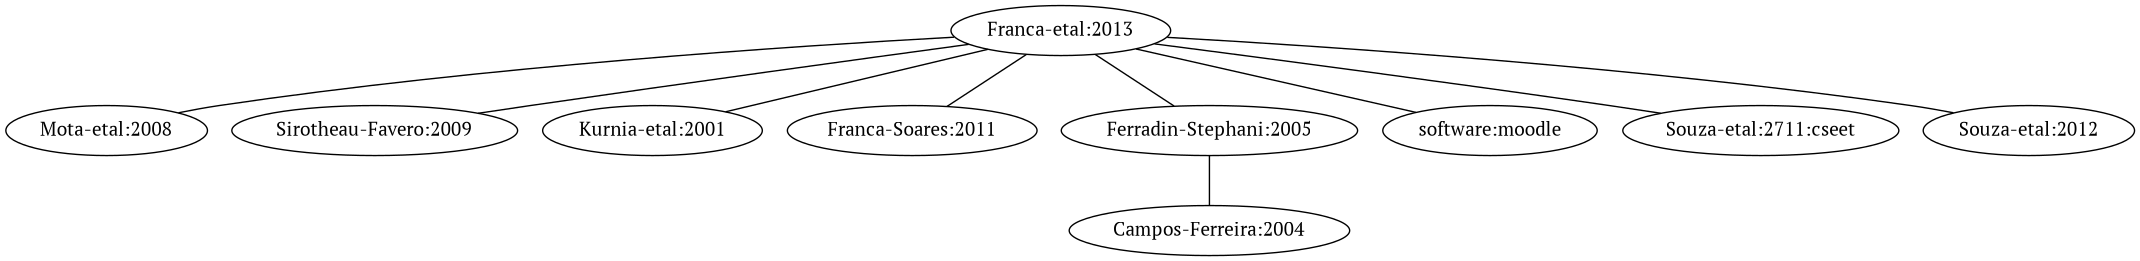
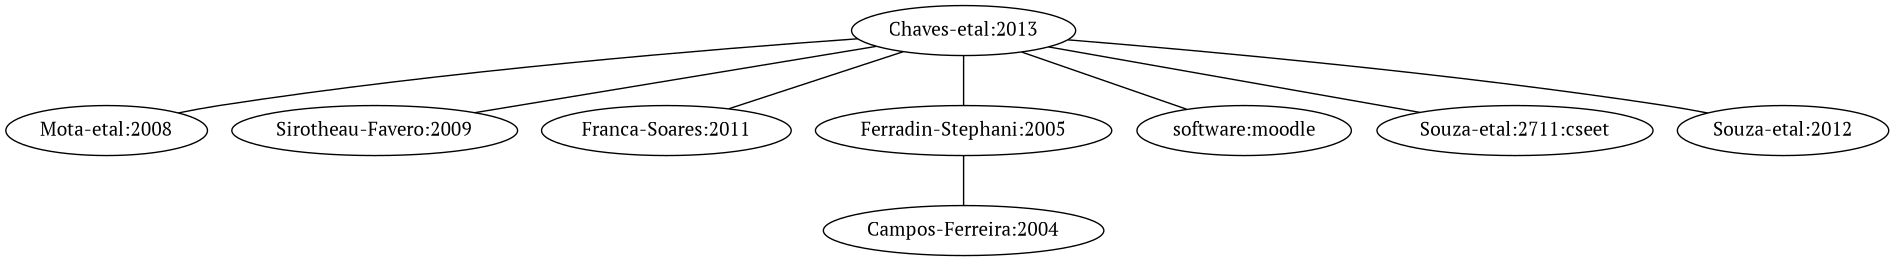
node "Franca-etal:2013": label "Franca-etal:2013" -> "Chaves-etal:2013"
node "Kurnia-etal:2001": removed
